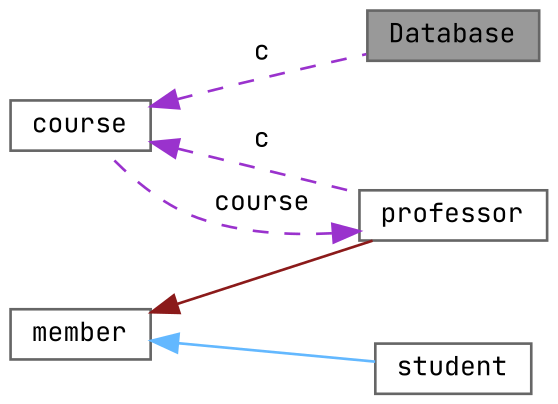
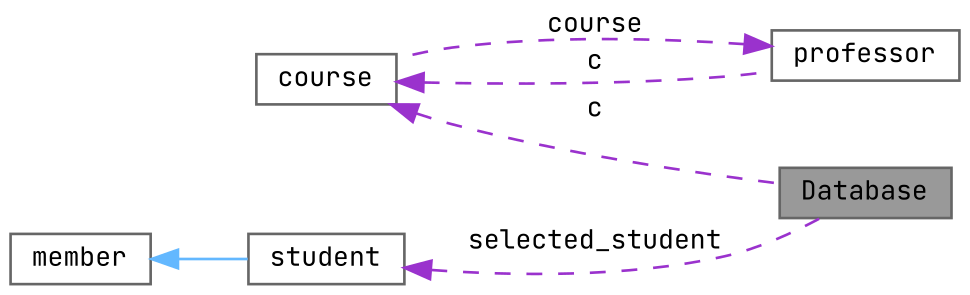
edge "Database" -> "student": added, label "selected_student"
edge "professor" -> "member": removed
